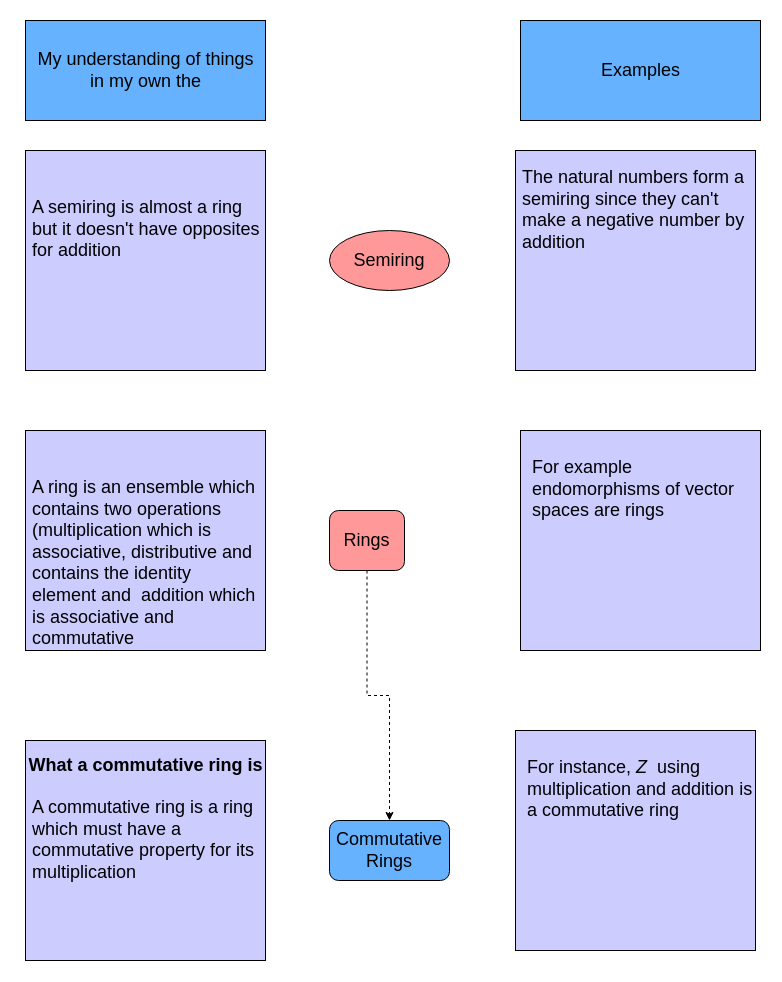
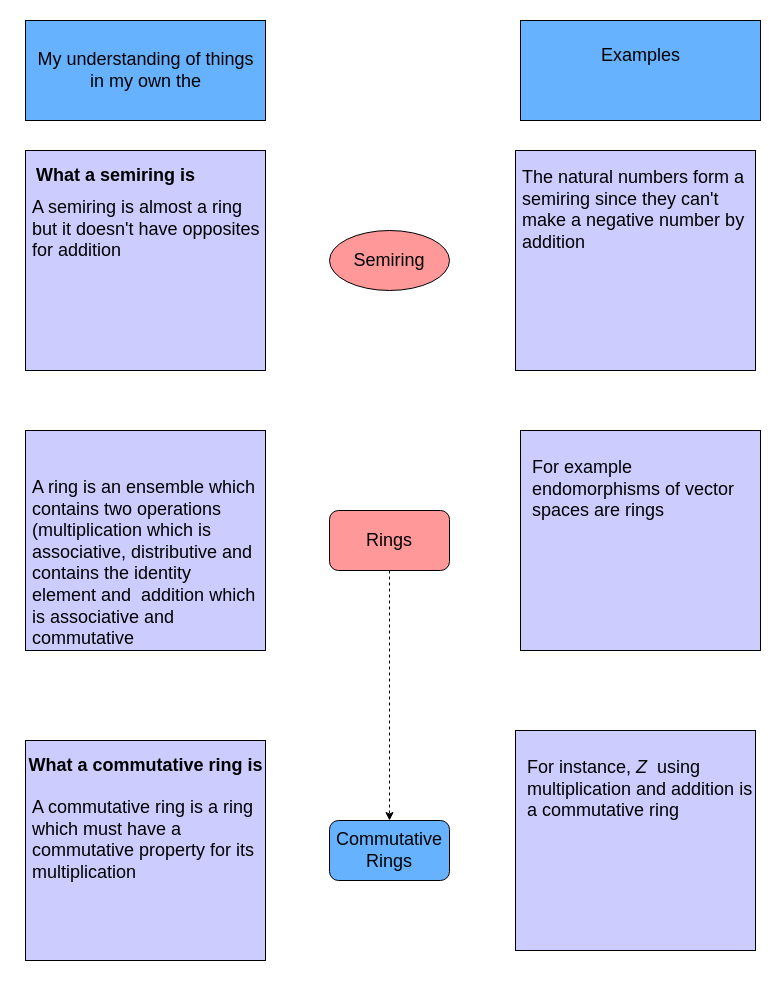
node "Examples": moved (641, 71) -> (641, 56)
node "What a semiring is": added
node "Rings": size 75x60 -> 120x60
